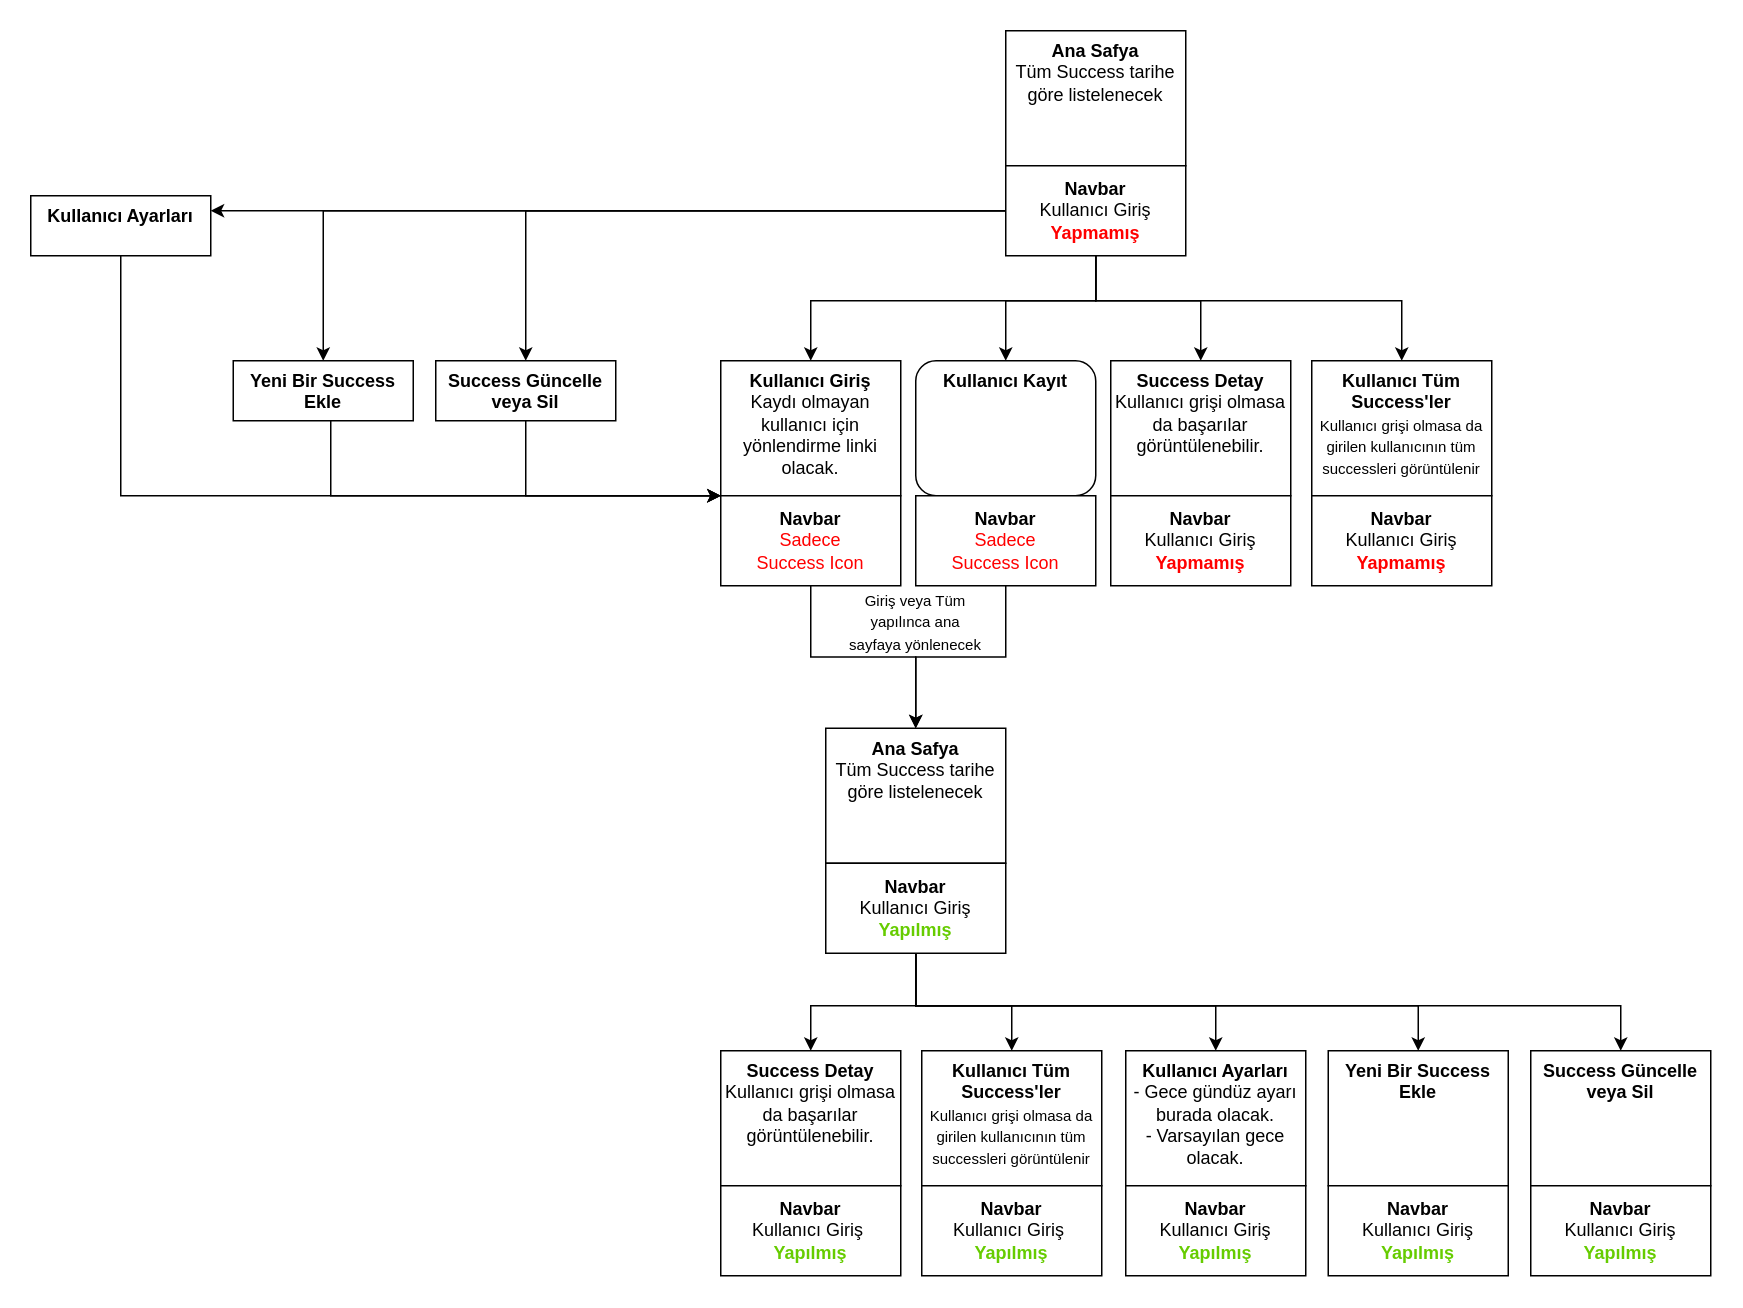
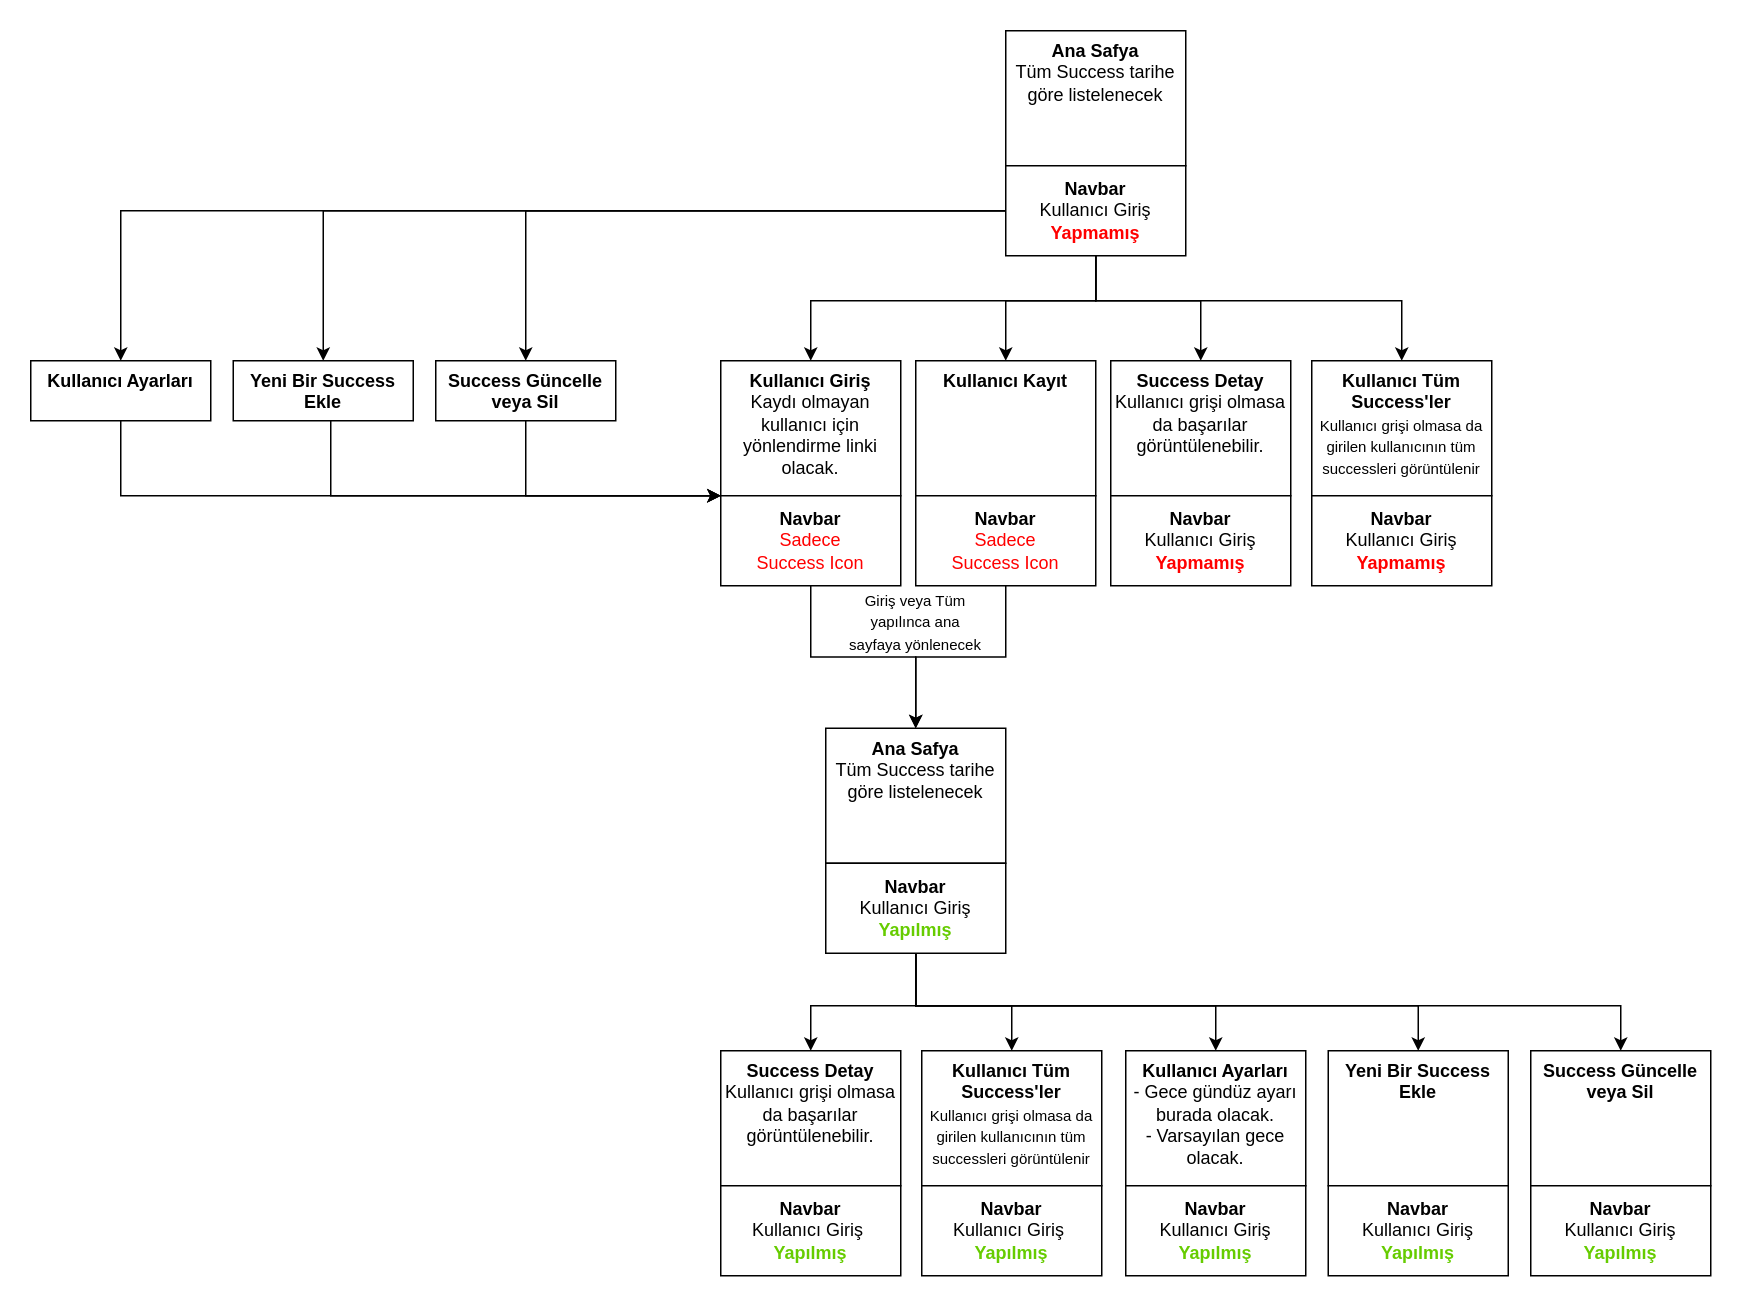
node "Kullanıcı Ayarları": moved (121, 226) -> (121, 391)
node "Kullanıcı Kayıt": shape rounded rectangle -> rectangle
